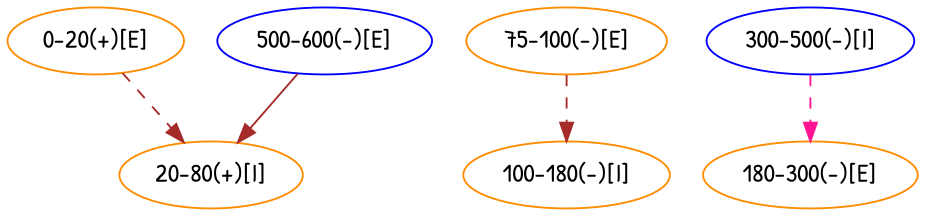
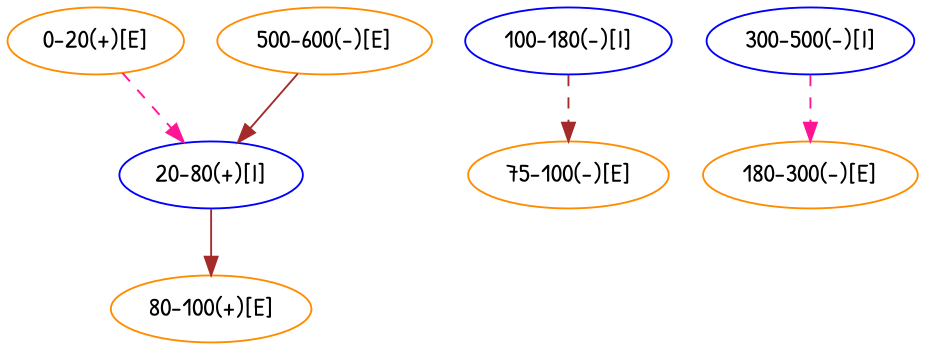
node "500-600(-)[E]": color blue -> darkorange
edge "75-100(-)[E]" -> "100-180(-)[I]": reversed
edge "0-20(+)[E]" -> "20-80(+)[I]": color brown -> deeppink
node "20-80(+)[I]": color darkorange -> blue
node "100-180(-)[I]": color darkorange -> blue
node "80-100(+)[E]": added
